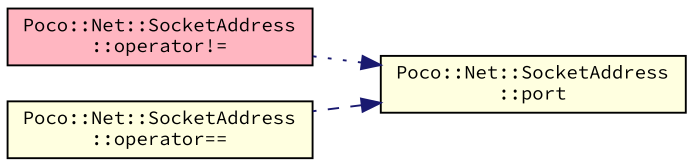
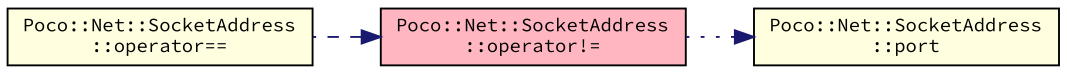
edge "Poco::Net::SocketAddress ::operator==" -> "Poco::Net::SocketAddress ::port": now "Poco::Net::SocketAddress ::operator==" -> "Poco::Net::SocketAddress ::operator!="
